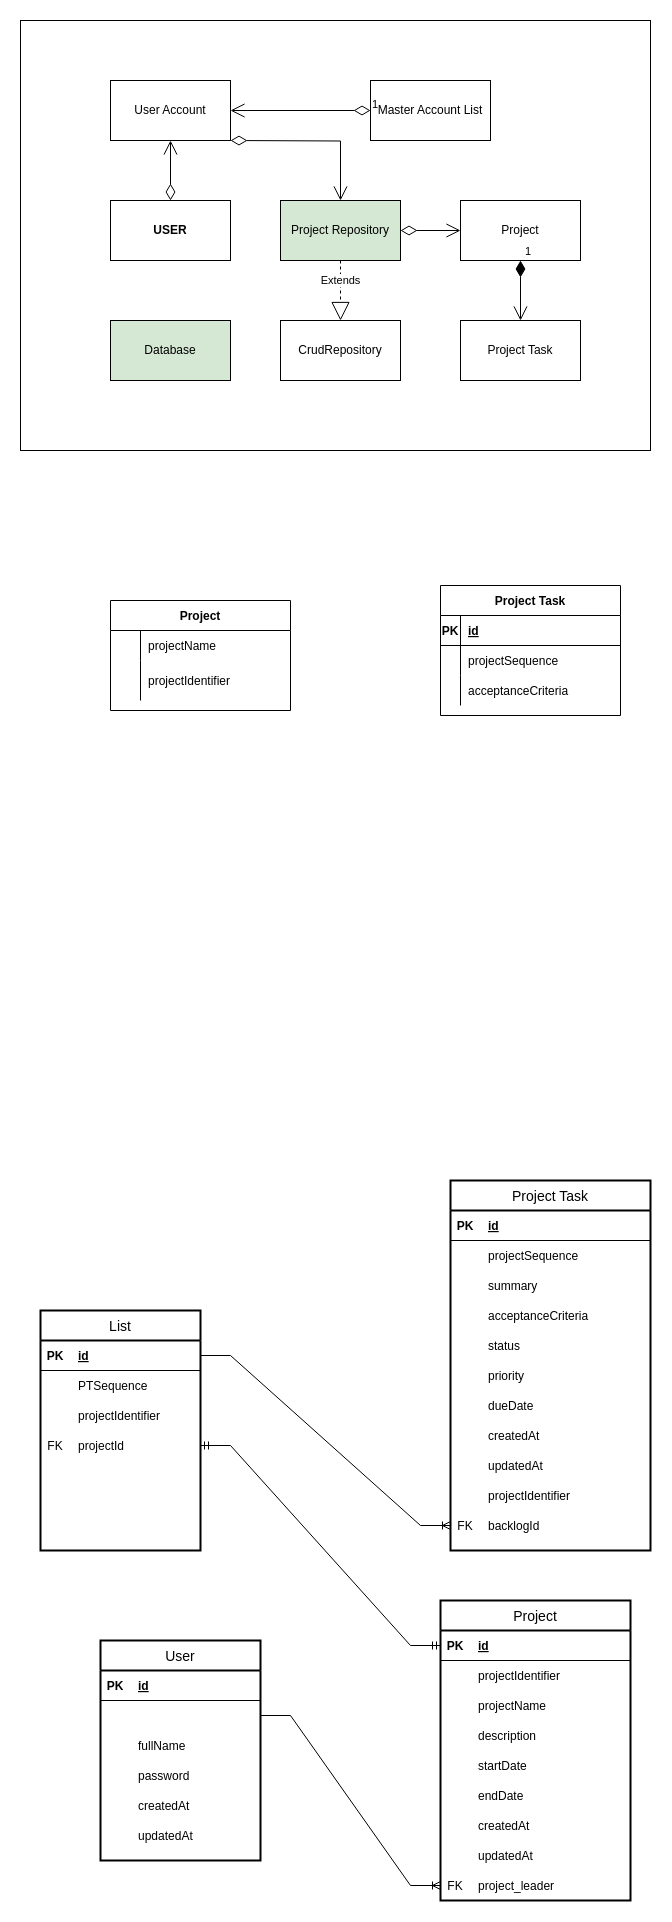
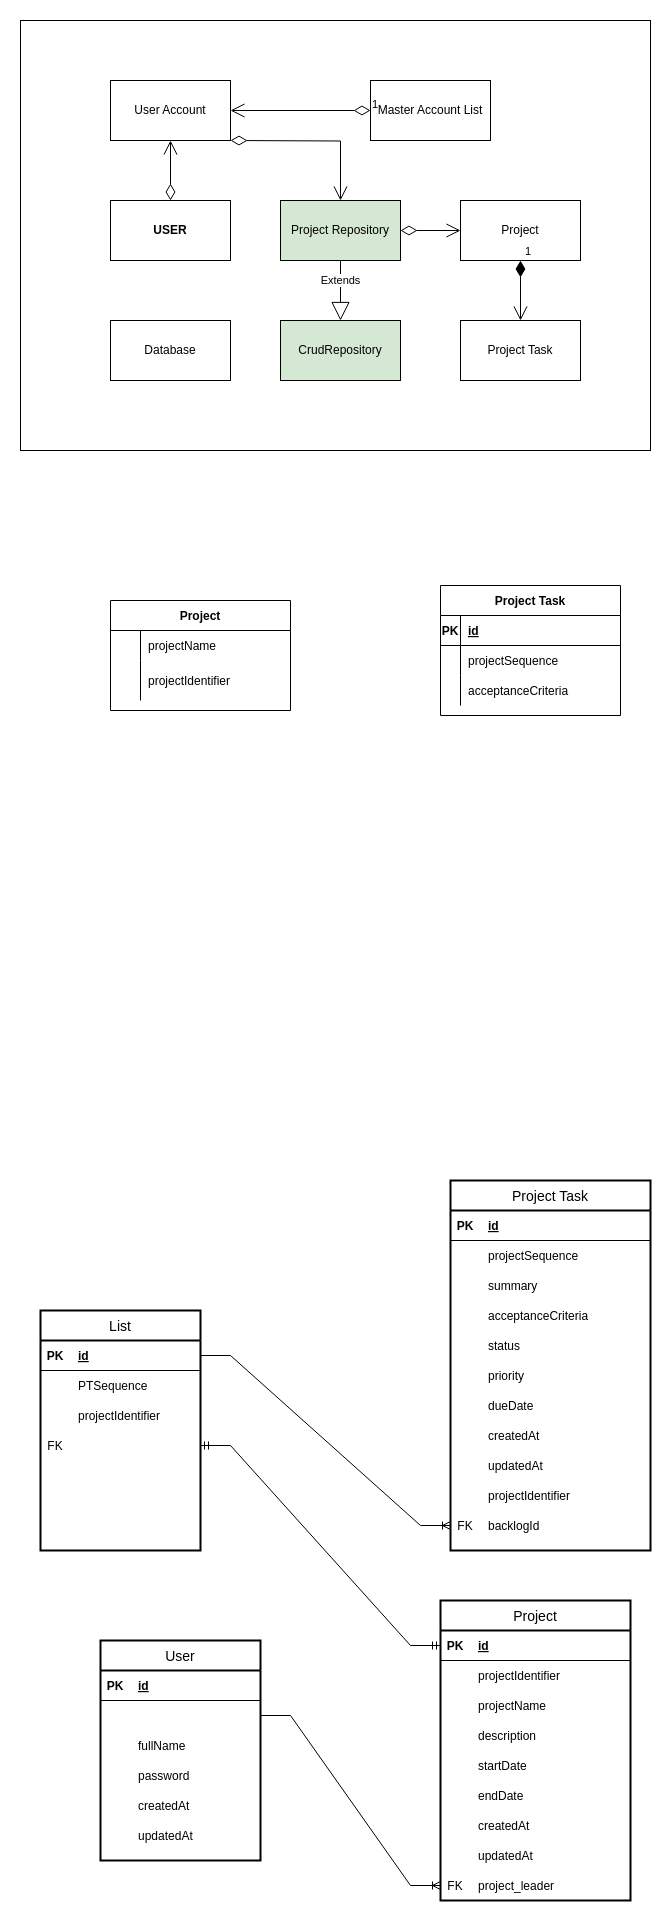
edge "Project Repository" -> "CrudRepository": style dashed -> solid
node "Database": fillcolor #d5e8d4 -> #ffffff
node "CrudRepository": fillcolor #ffffff -> #d5e8d4
node "projectId": removed
